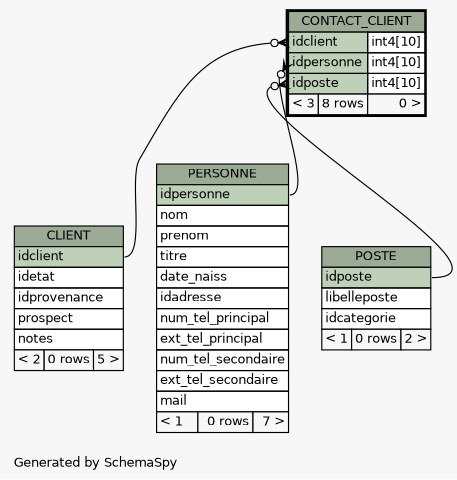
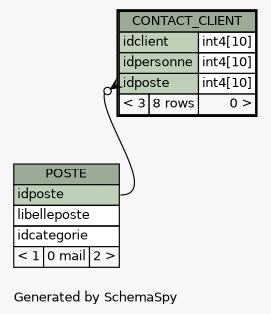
node "CLIENT": removed
node "PERSONNE": removed
node "POSTE": text "0 rows" -> "0 mail"
